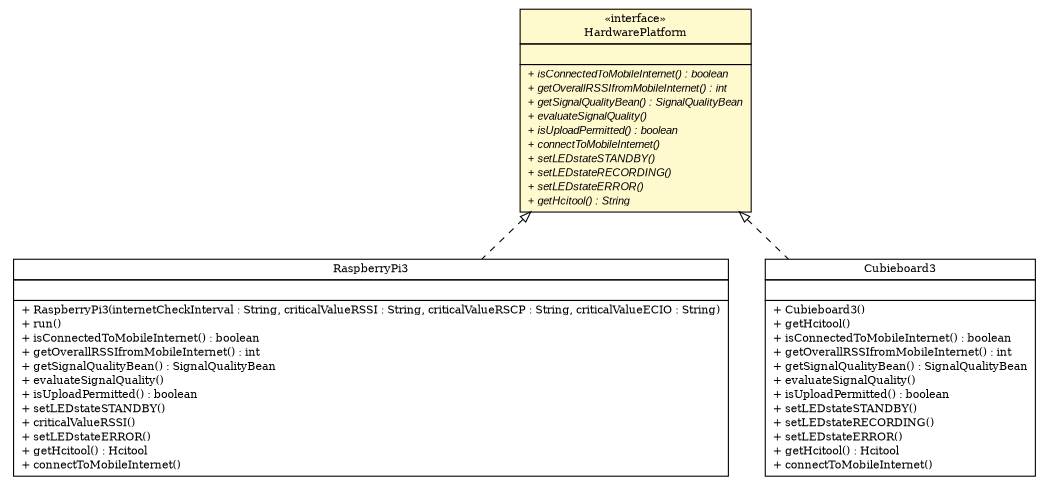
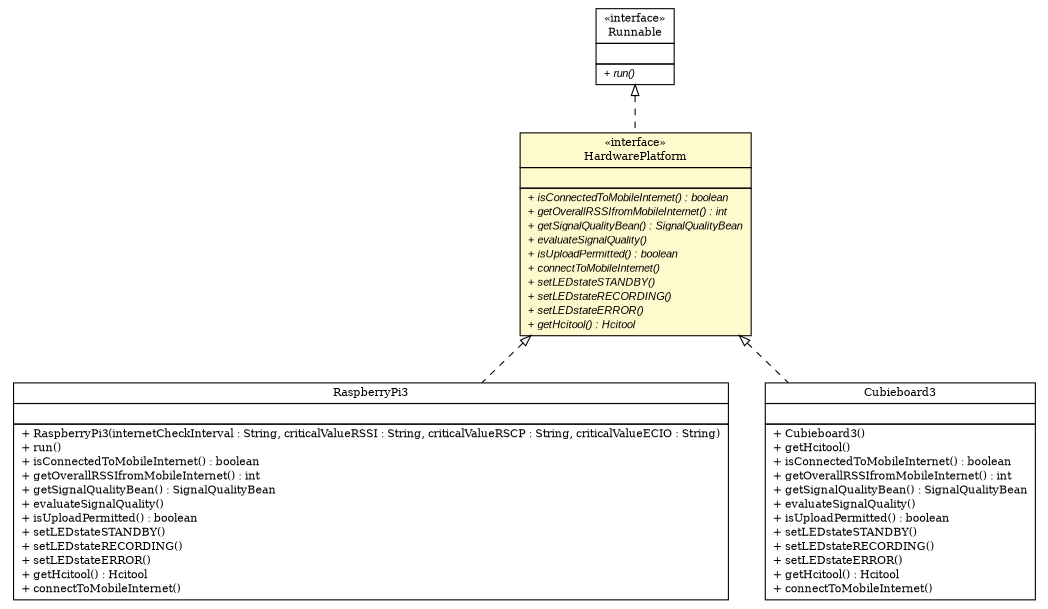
node "Runnable": added
node "HardwarePlatform": text "+ getHcitool() : String" -> "+ getHcitool() : Hcitool"
node "RaspberryPi3": text "+ criticalValueRSSI()" -> "+ setLEDstateRECORDING()"
